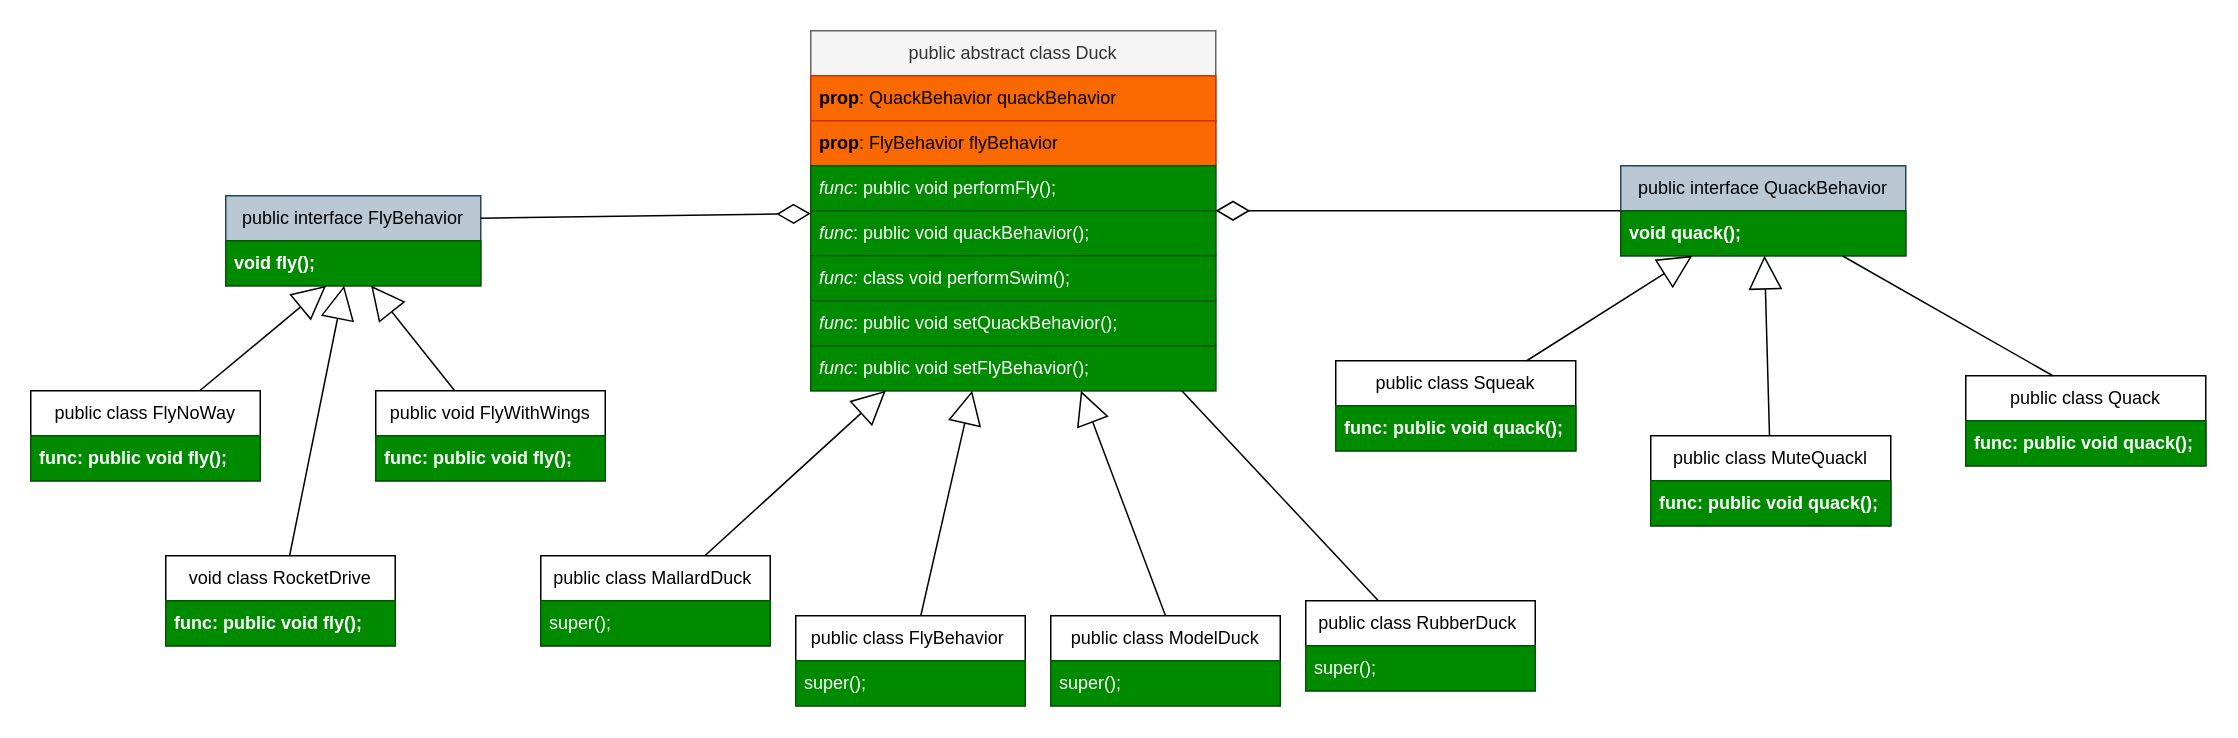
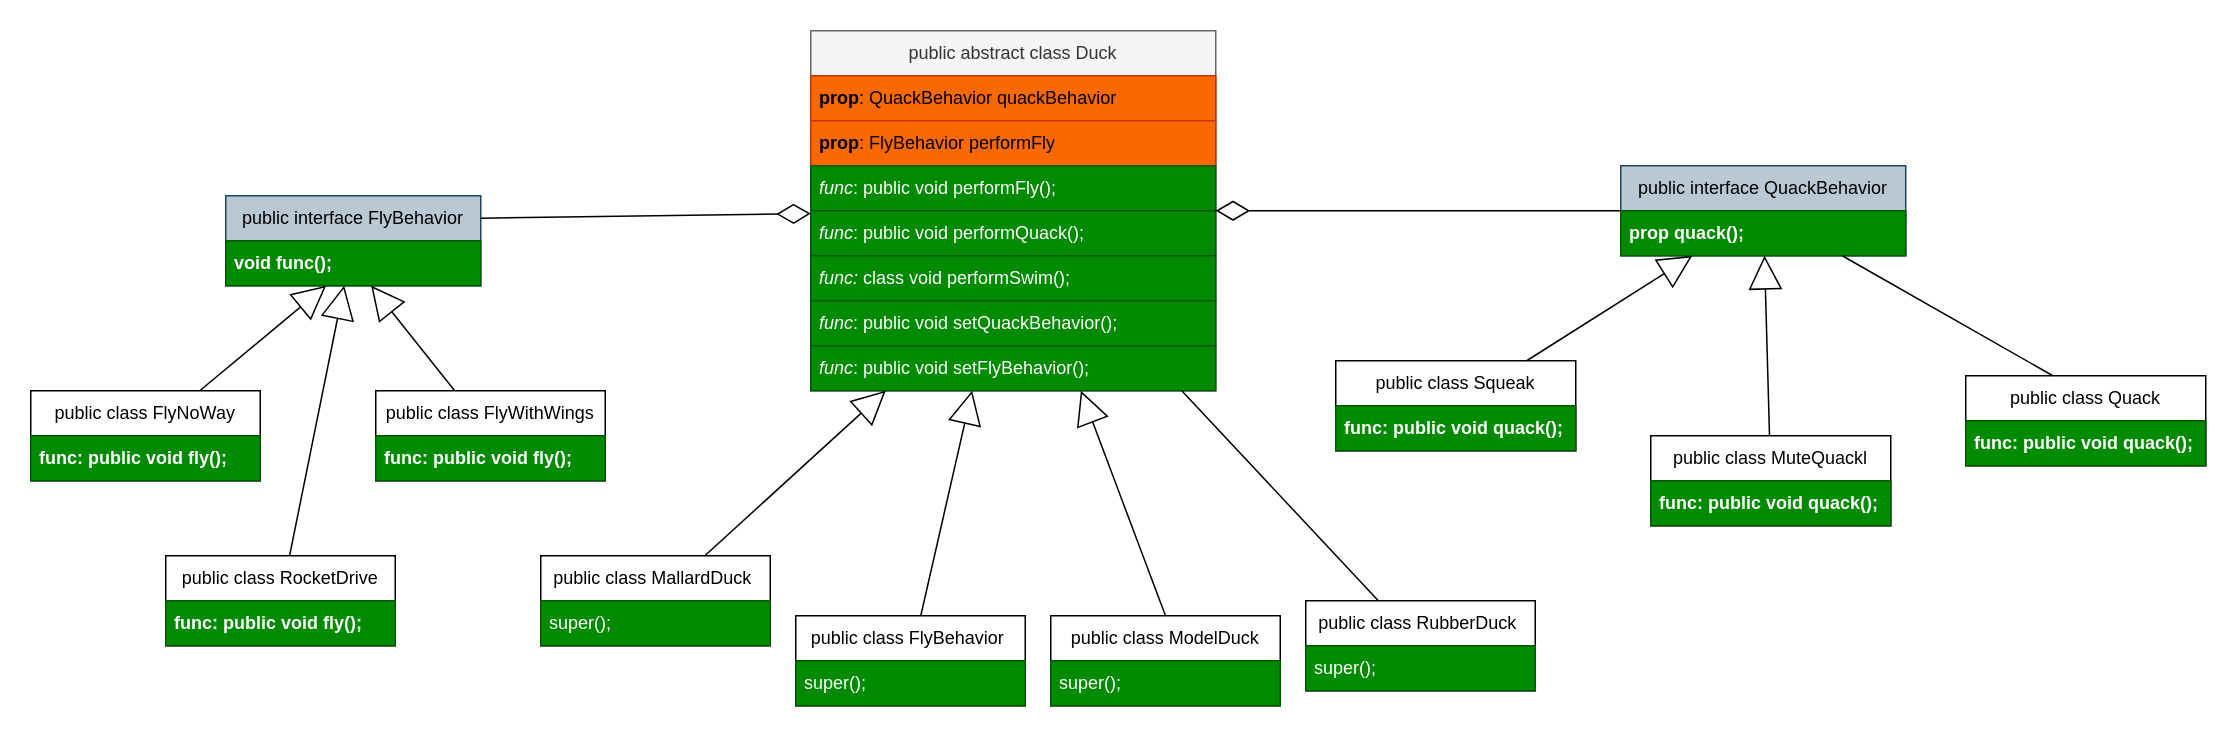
node "prop: FlyBehavior flyBehavior": label "prop: FlyBehavior flyBehavior" -> "prop: FlyBehavior performFly"
node "func: public void quackBehavior();": label "func: public void quackBehavior();" -> "func: public void performQuack();"
node "void quack();": label "void quack();" -> "prop quack();"
node "void fly();": label "void fly();" -> "void func();"
node "public void FlyWithWings": label "public void FlyWithWings" -> "public class FlyWithWings"
node "void class RocketDrive": label "void class RocketDrive" -> "public class RocketDrive"
